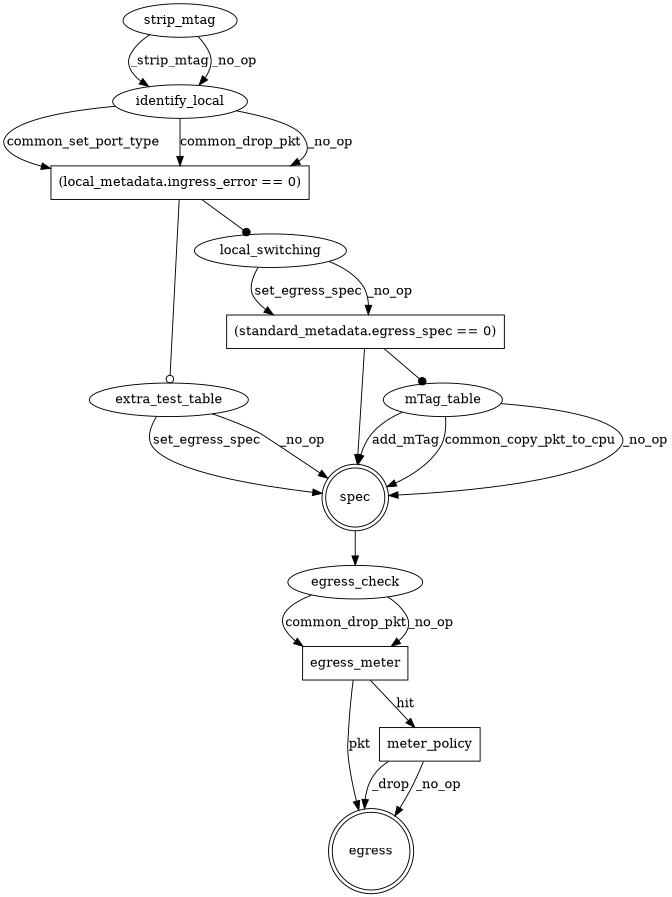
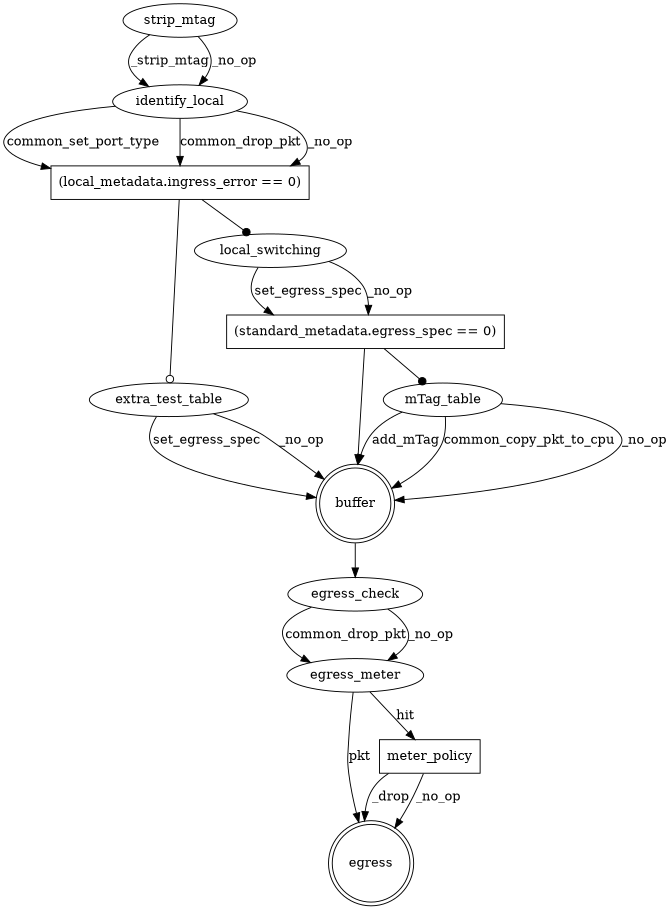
node "spec": label "spec" -> "buffer"
node "egress_meter": shape box -> ellipse
